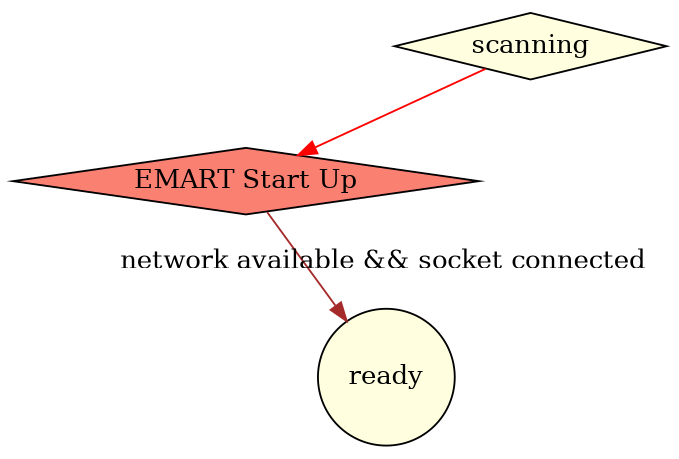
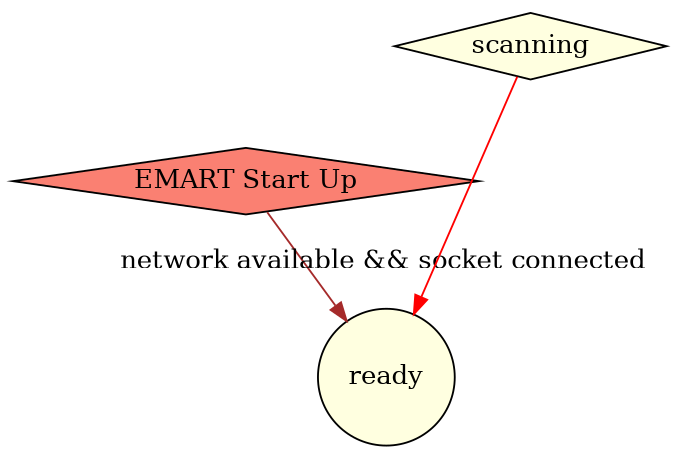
edge "scanning" -> "EMART Start Up": now "scanning" -> "ready"
